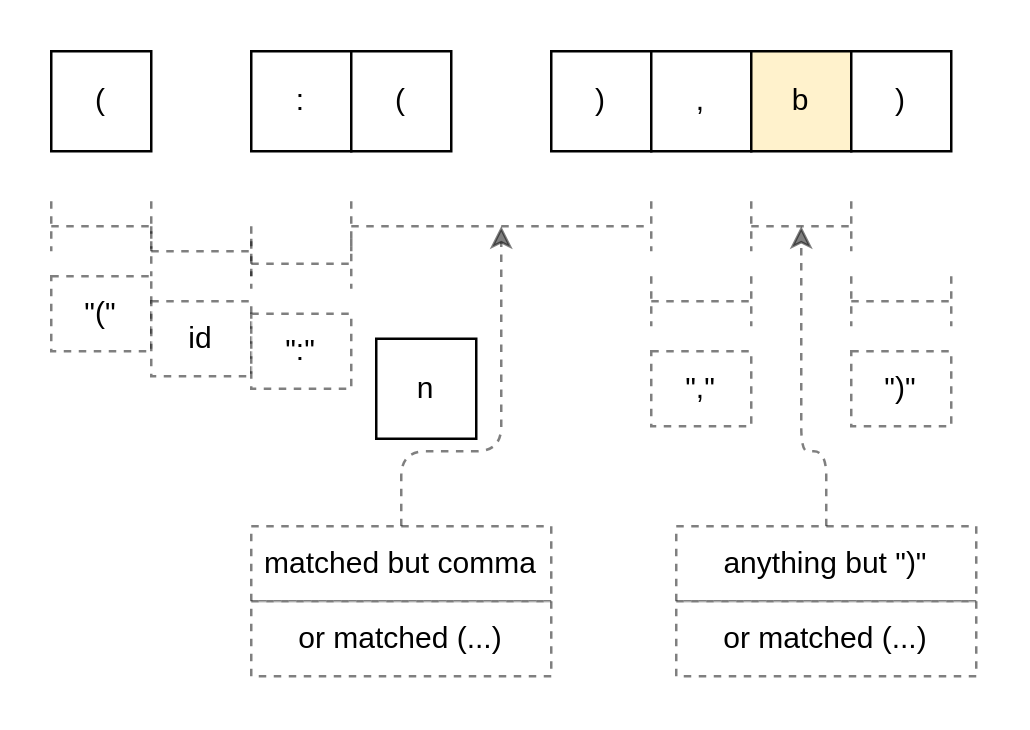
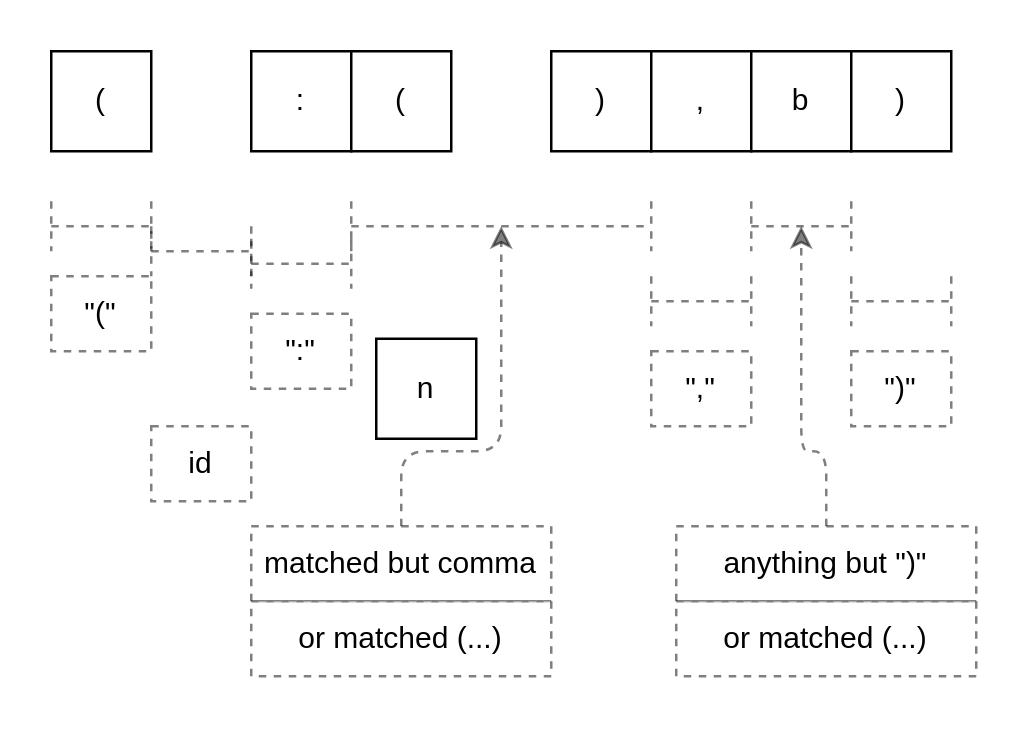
node "b": fillcolor #fff2cc -> #ffffff
node "id": moved (201, 339) -> (201, 464)
